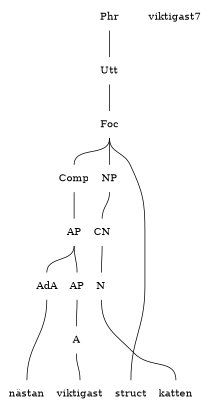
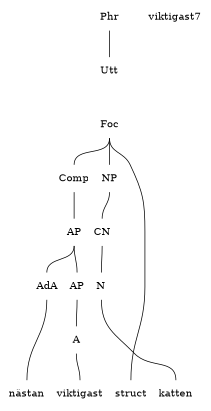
edge "Utt" -- "Foc": removed
